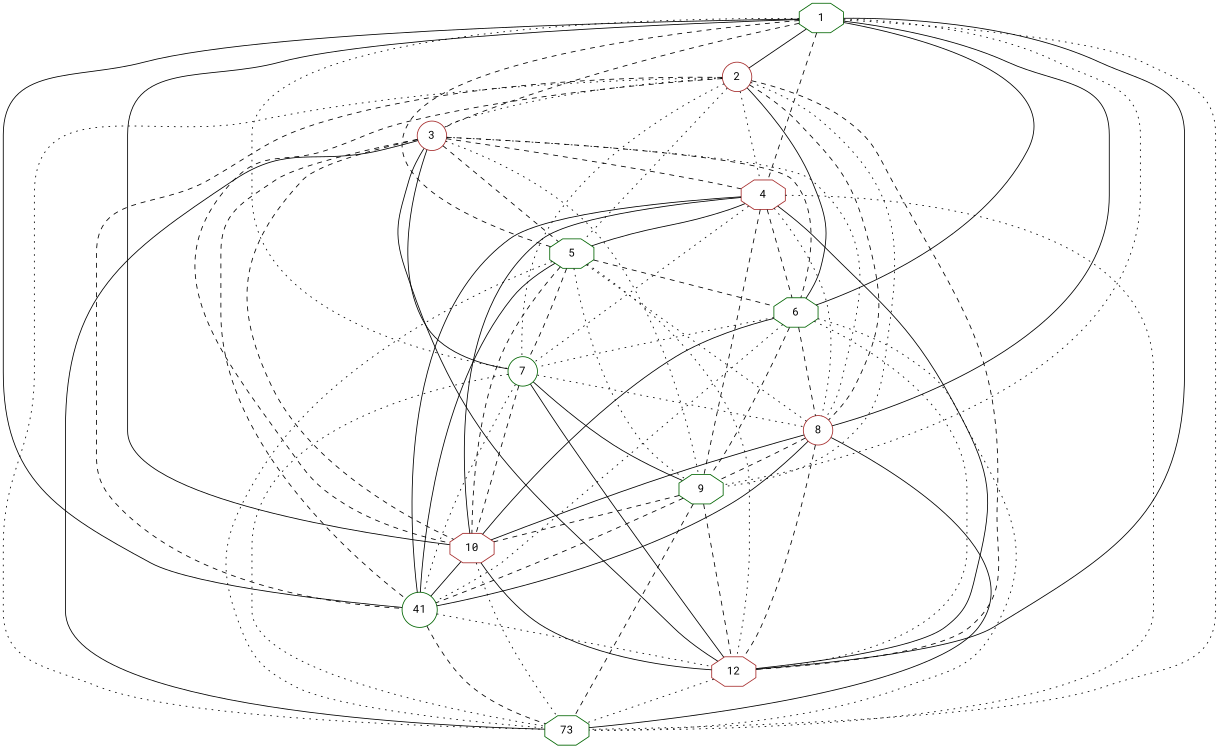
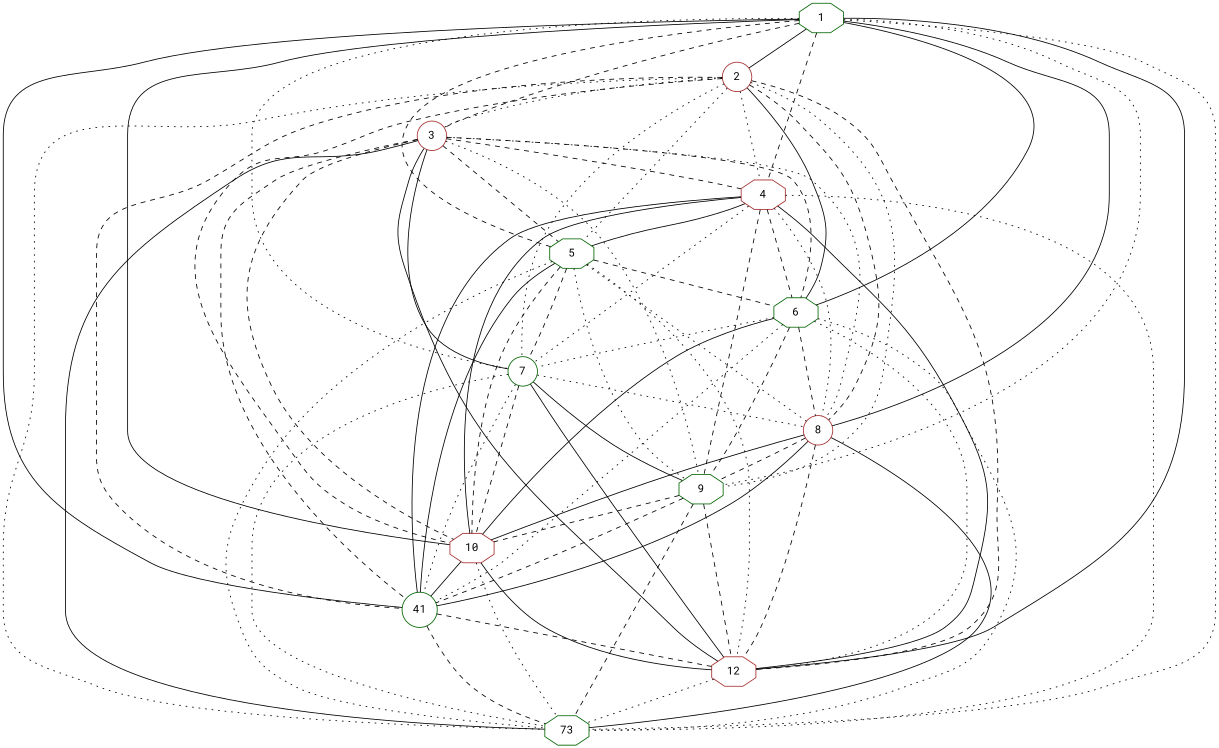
edge "41" -- "12": style dotted -> dashed
